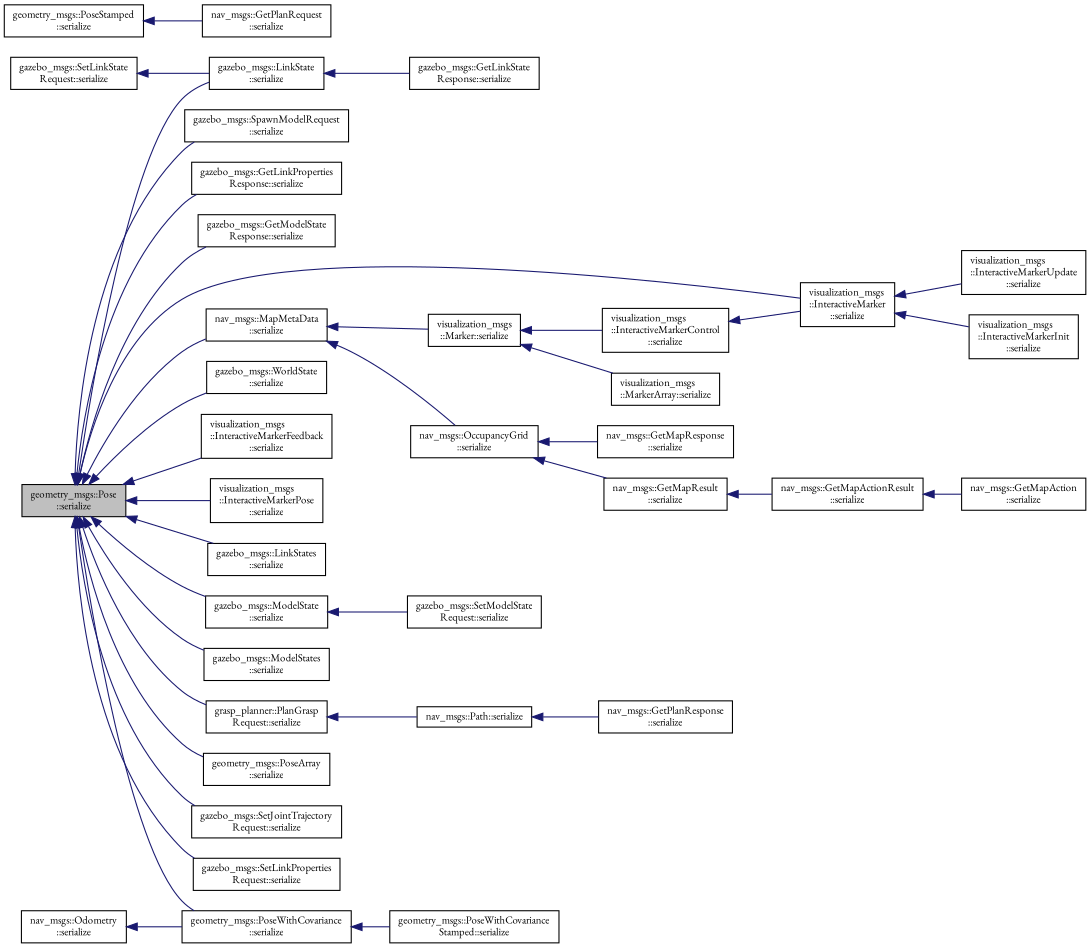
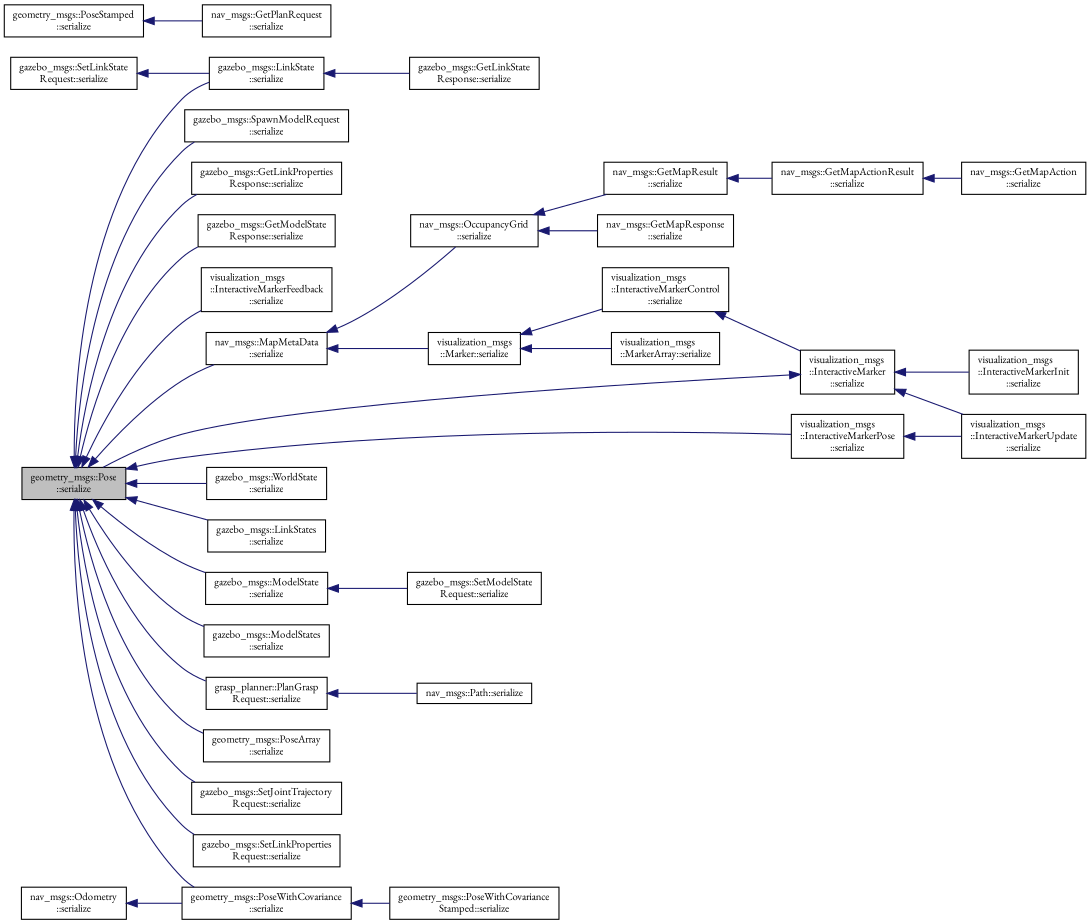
edge "visualization_msgs ::InteractiveMarker ::serialize" -> "geometry_msgs::Pose ::serialize": reversed
edge "visualization_msgs ::InteractiveMarkerUpdate ::serialize" -> "visualization_msgs ::InteractiveMarkerPose ::serialize": added
node "nav_msgs::GetPlanResponse ::serialize": removed
